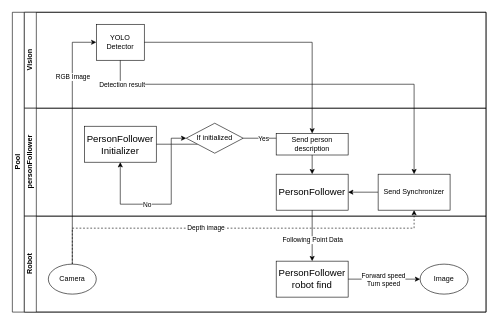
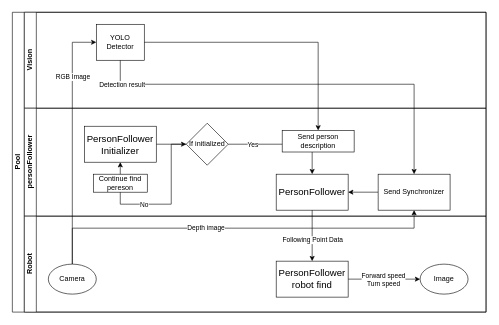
node "If initialized": size 57x30 -> 42x42
node "Send person description": moved (312, 144) -> (318, 141)
node "Continue find pereson": added
edge "Camera" -> "Send Synchronizer": style dashed -> solid
